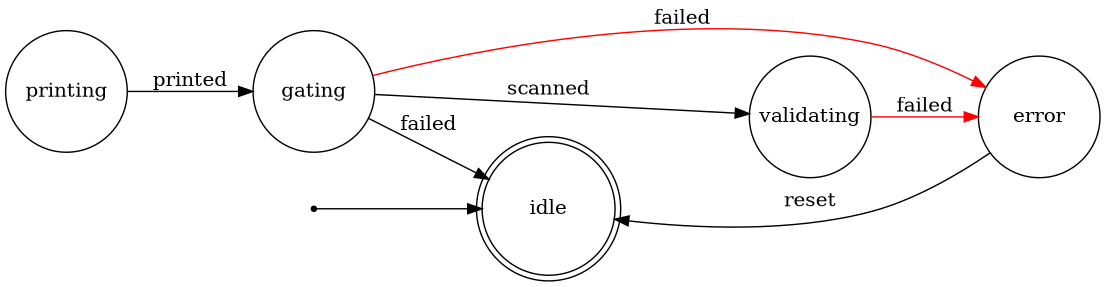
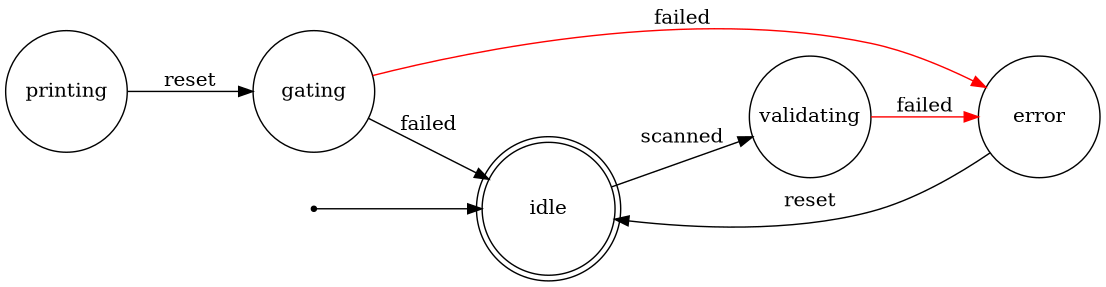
edge "printing" -> "gating": label "printed" -> "reset"
edge "gating" -> "validating": now "idle" -> "validating"
